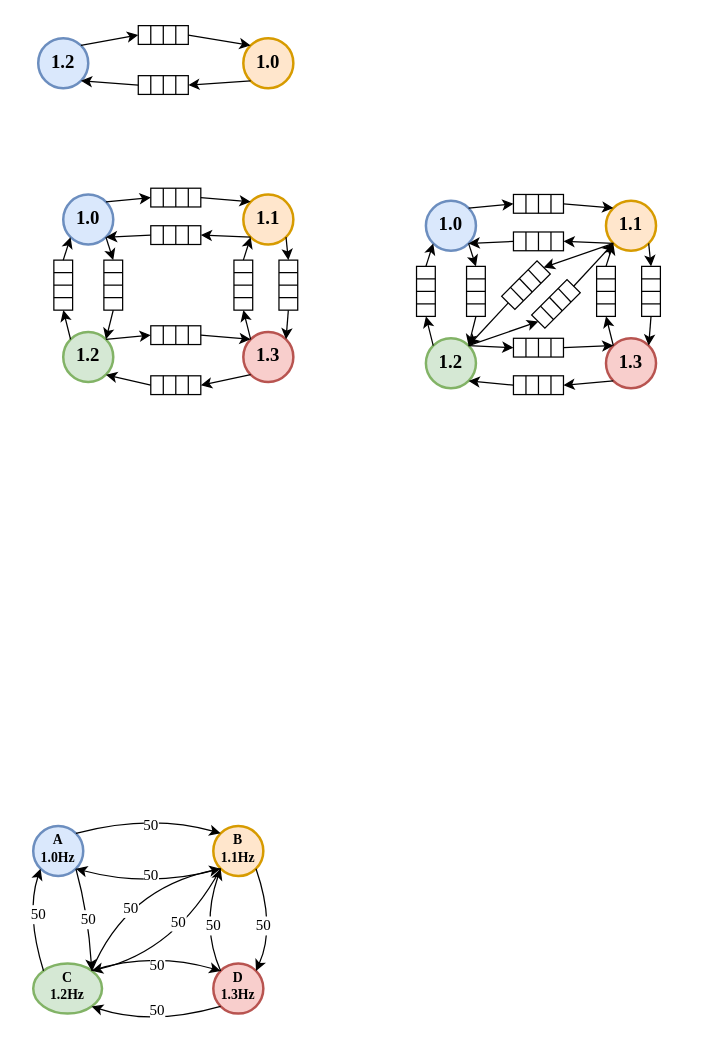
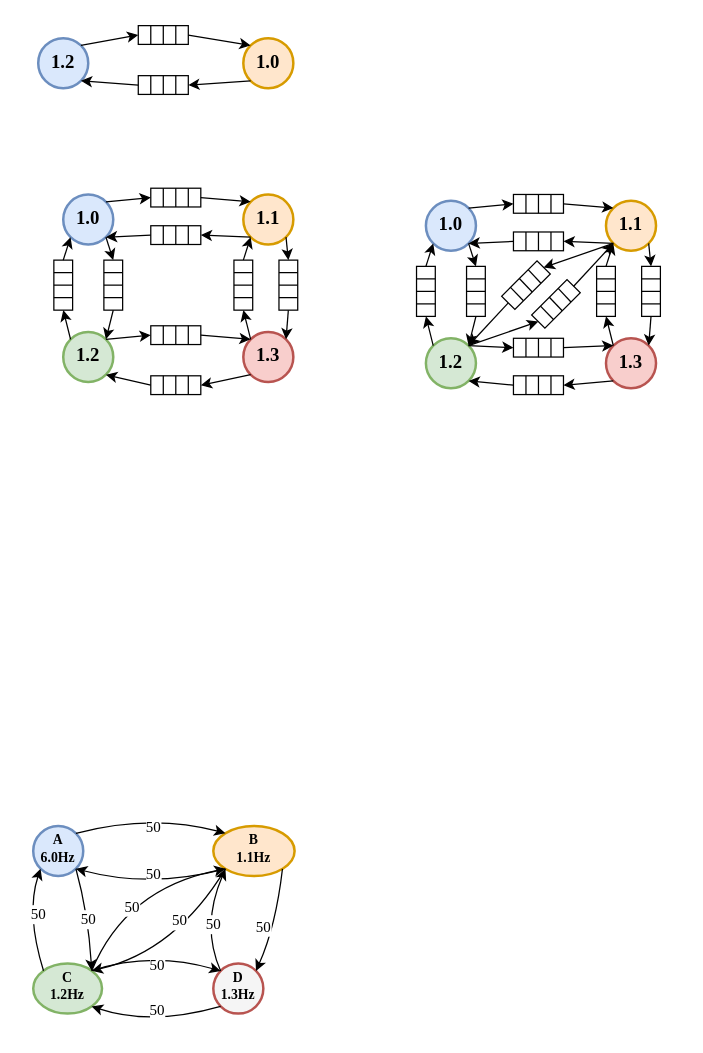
node "A1.0Hz": label "A1.0Hz" -> "A6.0Hz"
node "B1.1Hz": size 50x50 -> 81x50
node "D1.3Hz": fillcolor #f8cecc -> #f5f5f5
